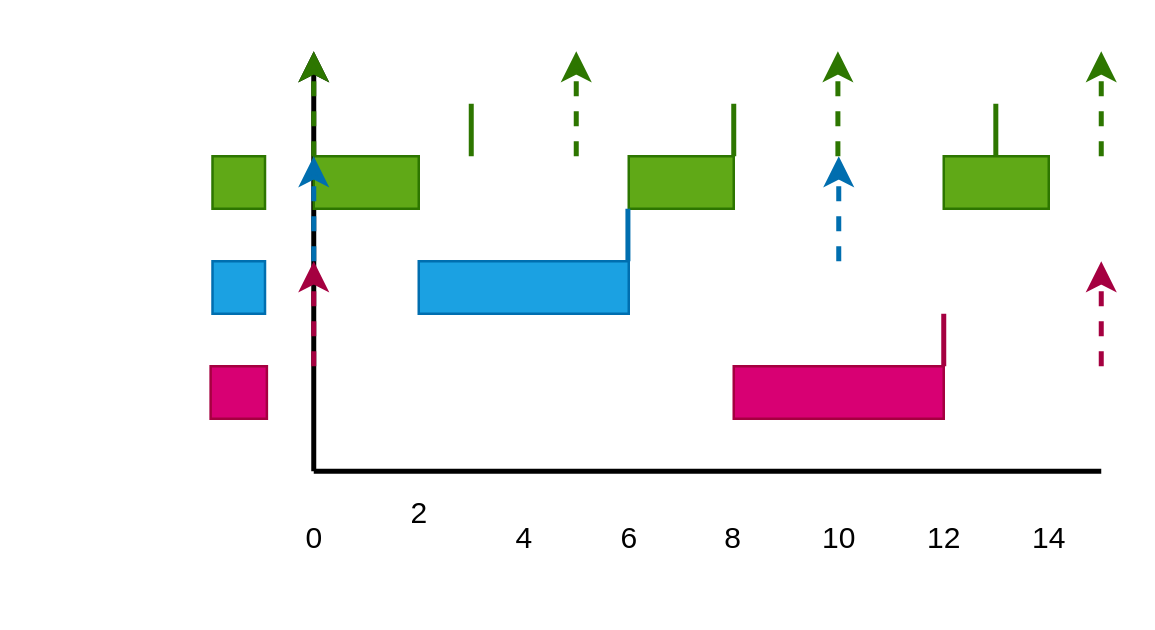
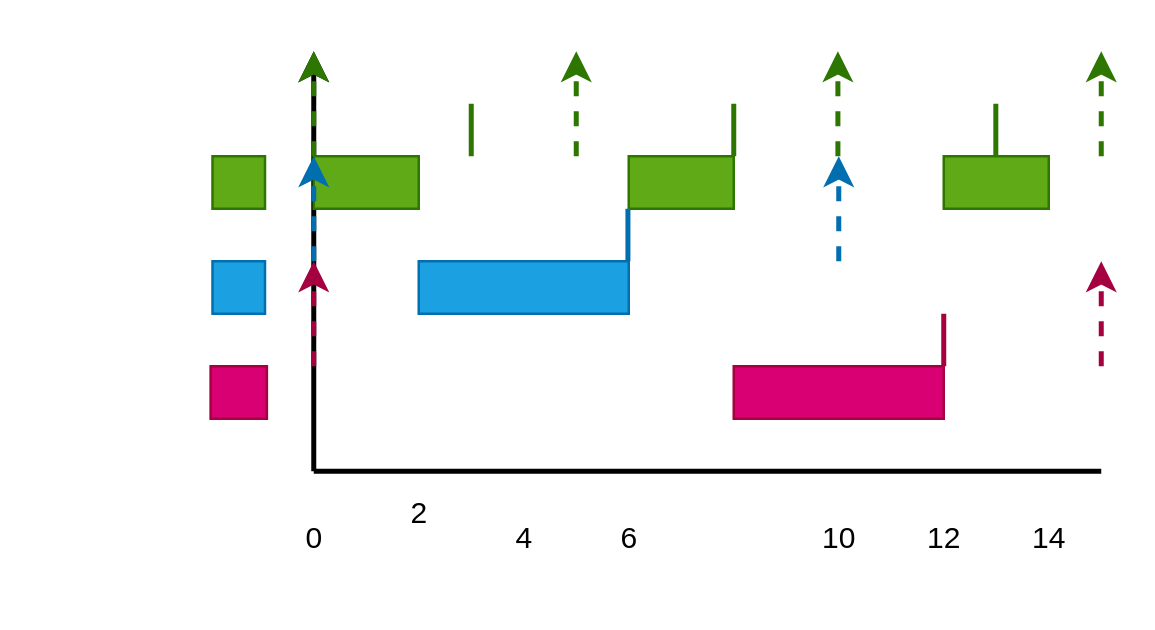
node "8": removed
